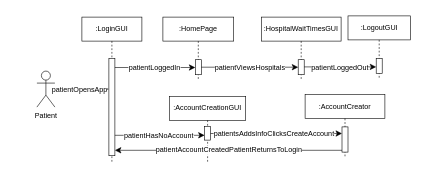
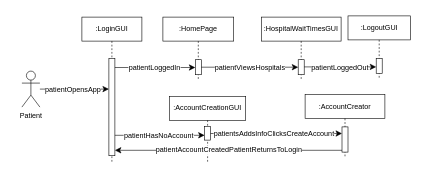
node "Patient": moved (46, 89) -> (31, 89)
